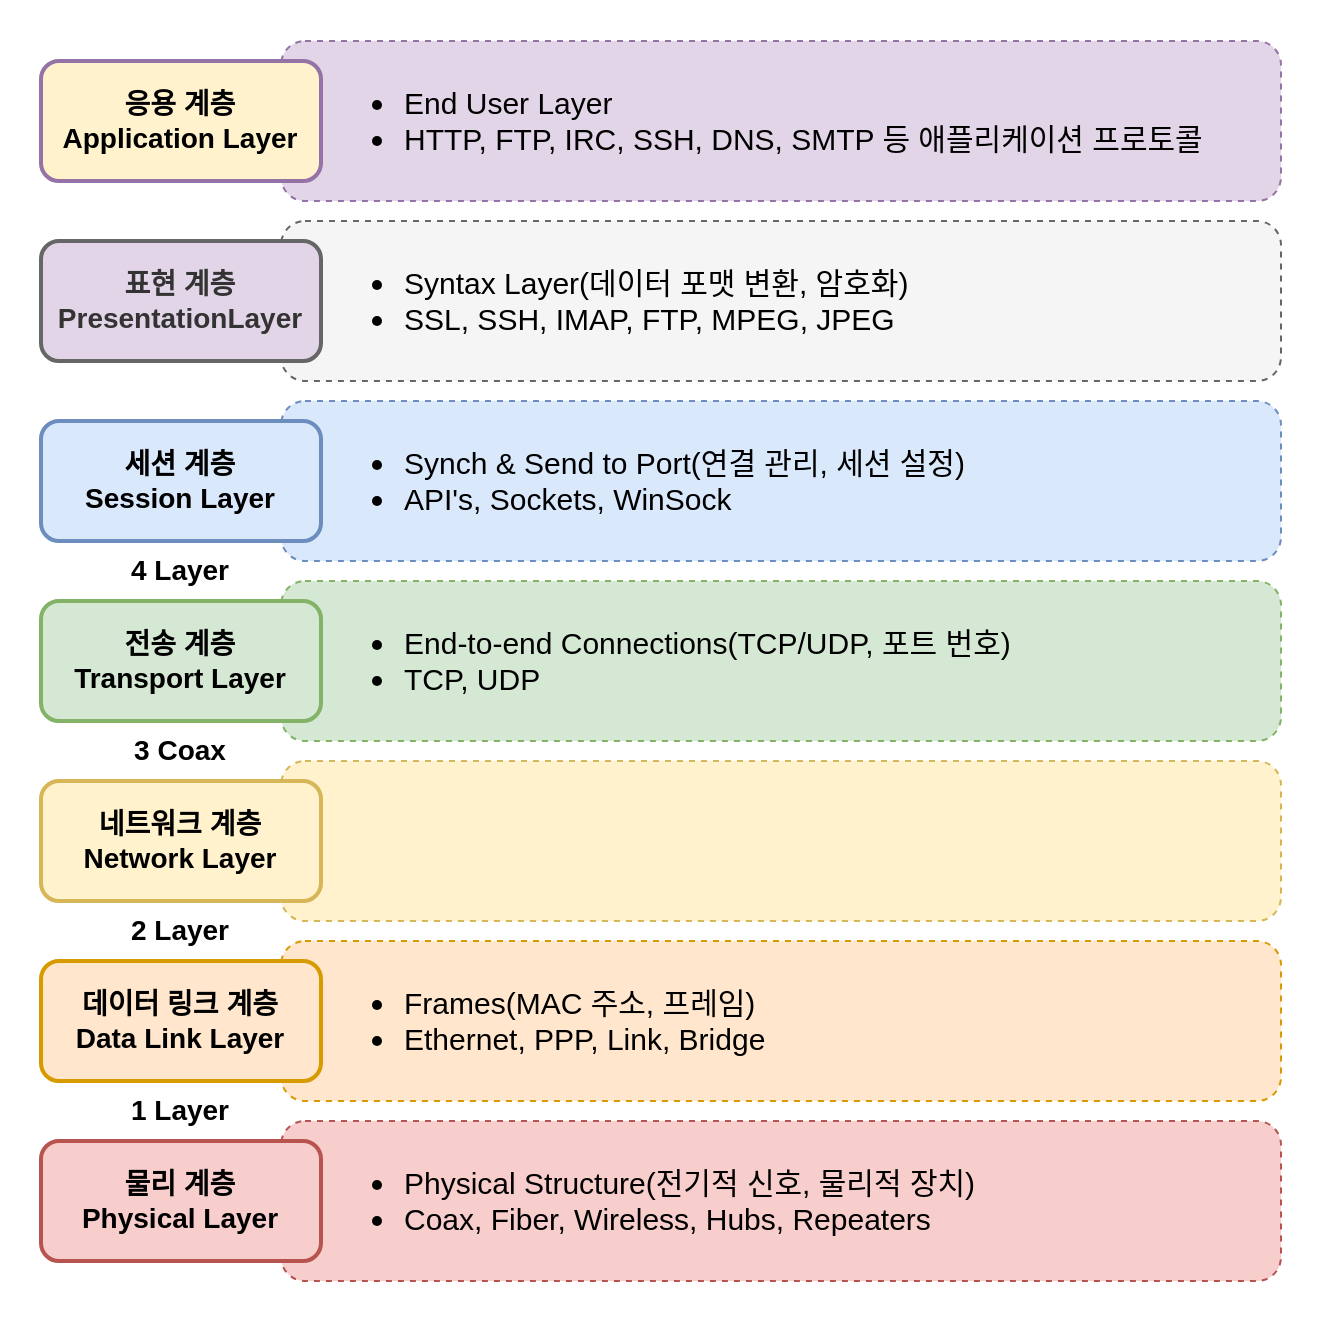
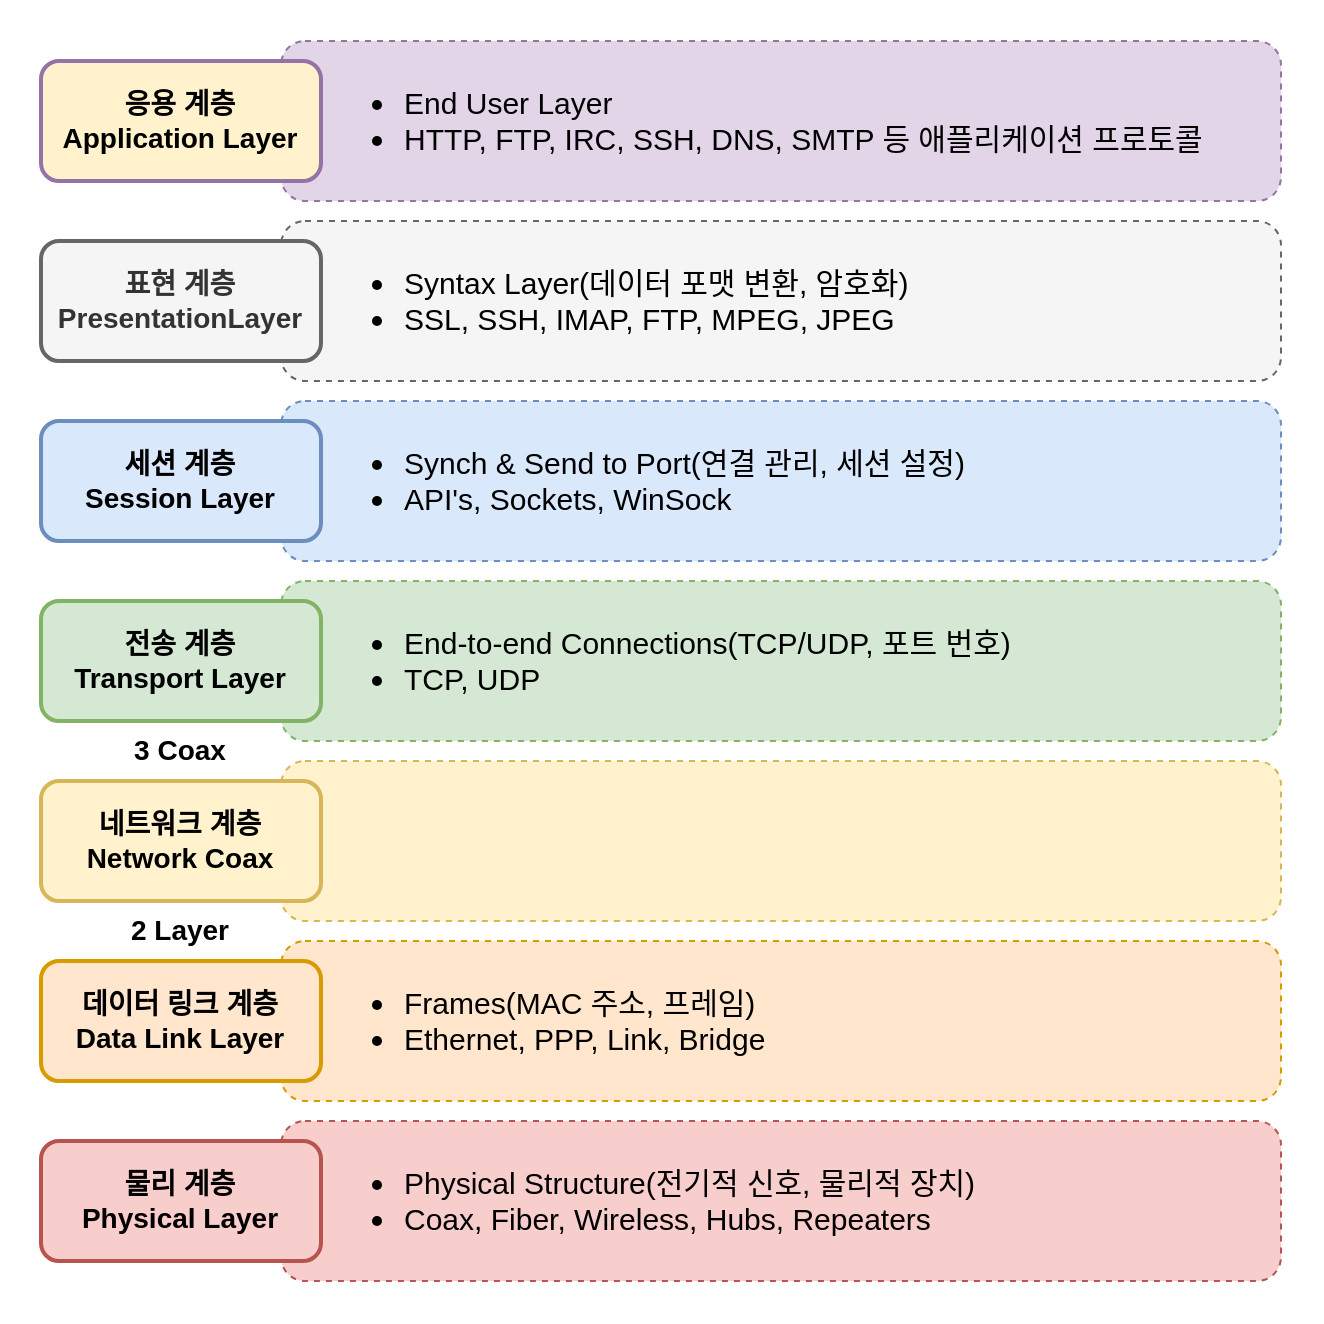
node "표현 계층PresentationLayer": fillcolor #e1d5e7 -> #f5f5f5
node "4 Layer": removed
node "네트워크 계층Network Layer": label "네트워크 계층Network Layer" -> "네트워크 계층Network Coax"
node "1 Layer": removed
